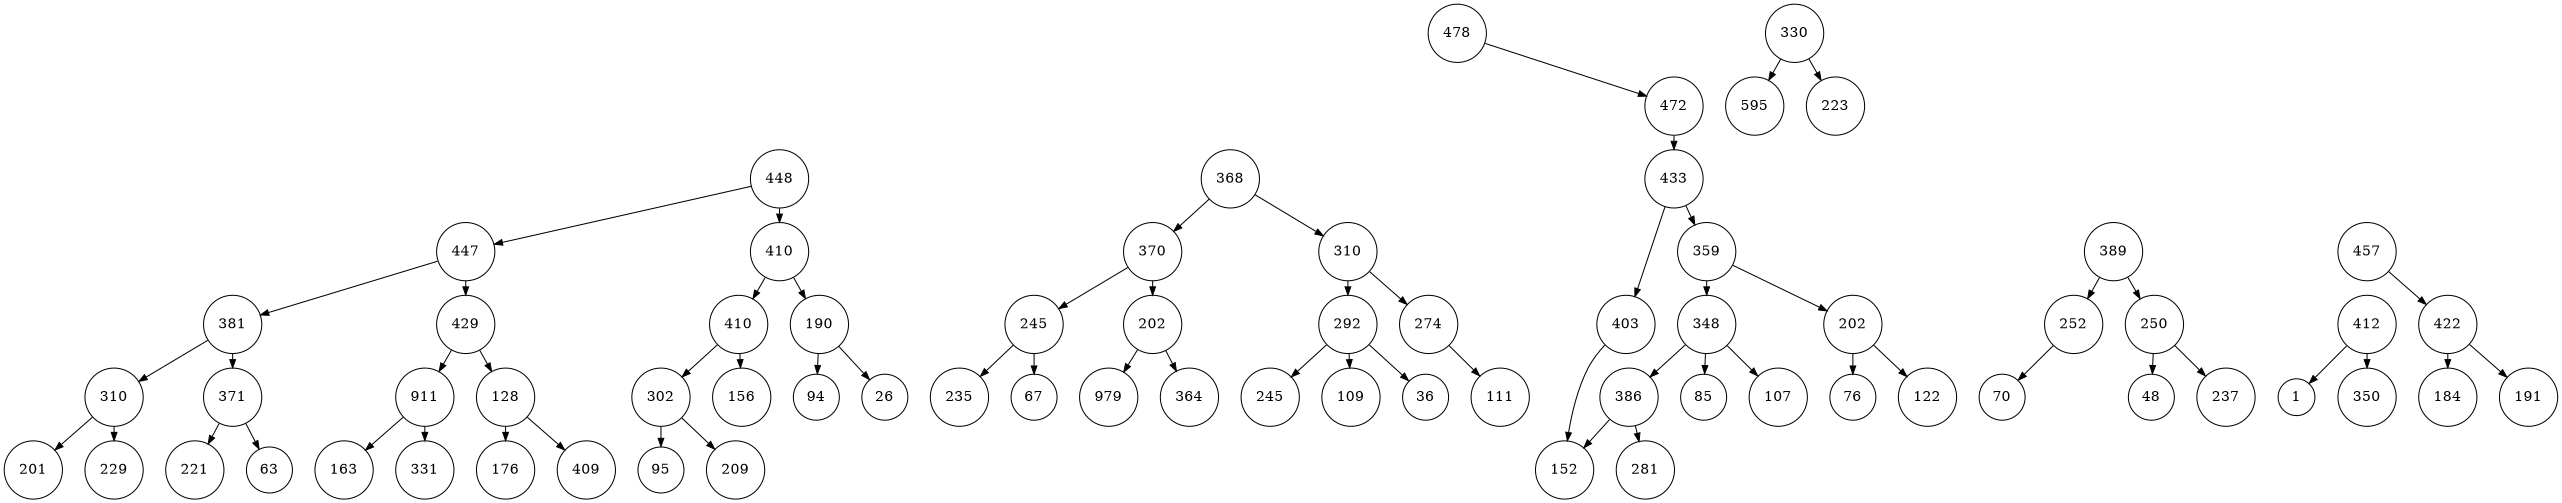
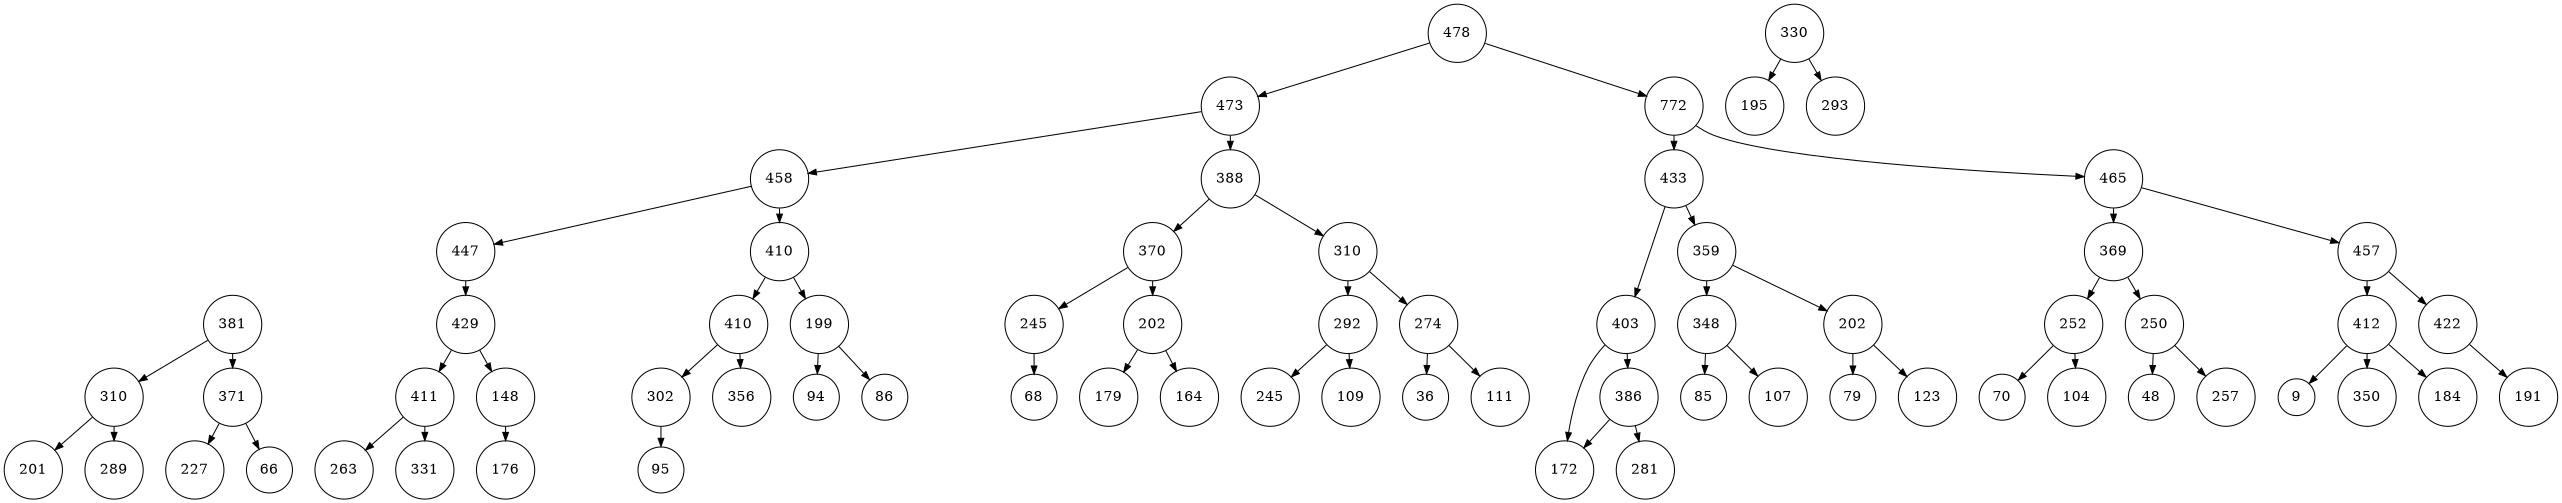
node "473": added
node "472": label "472" -> "772"
node "595": label "595" -> "195"
node "223": label "223" -> "293"
node "448": label "448" -> "458"
node "368": label "368" -> "388"
node "465": added
node "389": label "389" -> "369"
edge "457" -> "412": added
edge "447" -> "381": removed
node "190": label "190" -> "199"
edge "422" -> "184": now "412" -> "184"
edge "348" -> "386": now "403" -> "386"
edge "292" -> "36": now "274" -> "36"
node "911": label "911" -> "411"
node "128": label "128" -> "148"
node "156": label "156" -> "356"
node "26": label "26" -> "86"
node "235": removed
node "67": label "67" -> "68"
node "979": label "979" -> "179"
node "364": label "364" -> "164"
node "76": label "76" -> "79"
node "122": label "122" -> "123"
node "104": added
node "237": label "237" -> "257"
node "1": label "1" -> "9"
node "229": label "229" -> "289"
node "221": label "221" -> "227"
node "63": label "63" -> "66"
node "163": label "163" -> "263"
node "409": removed
node "209": removed
node "152": label "152" -> "172"
